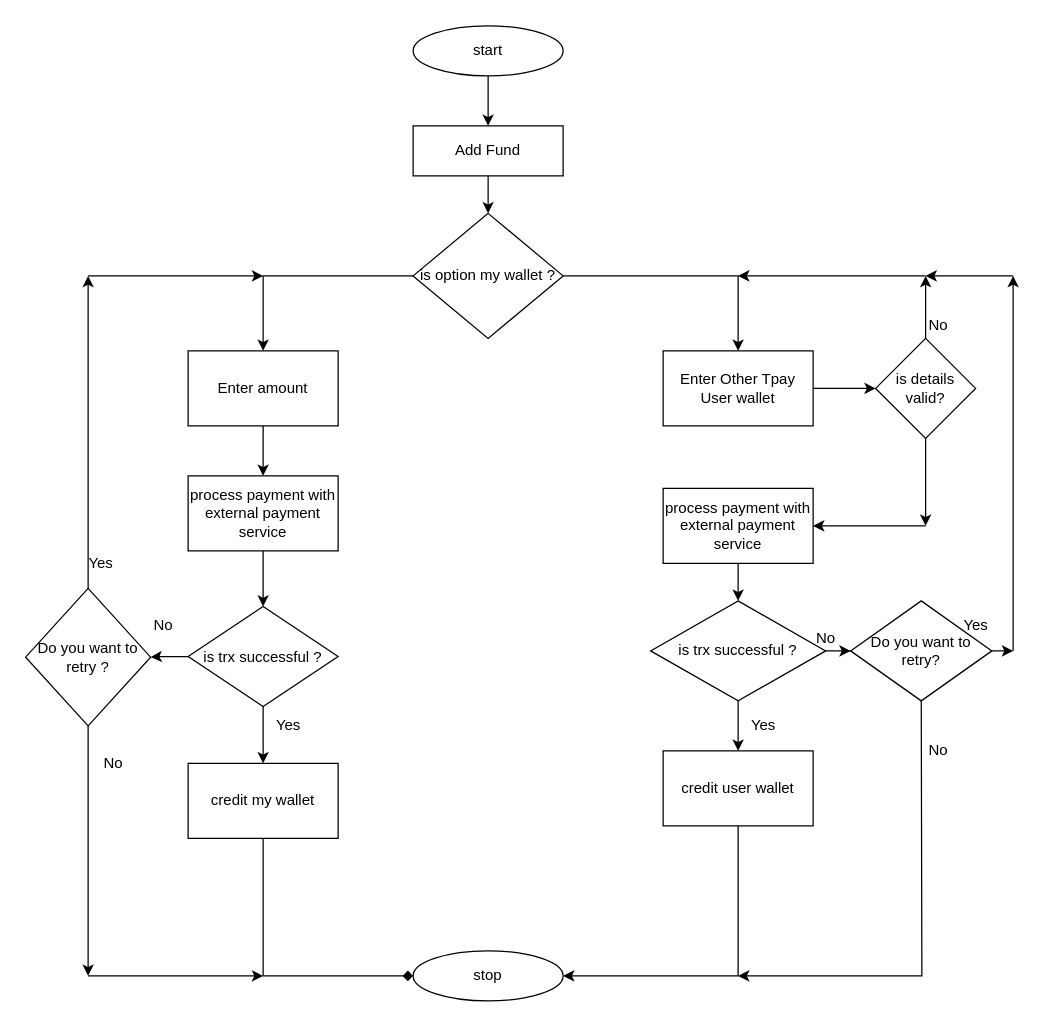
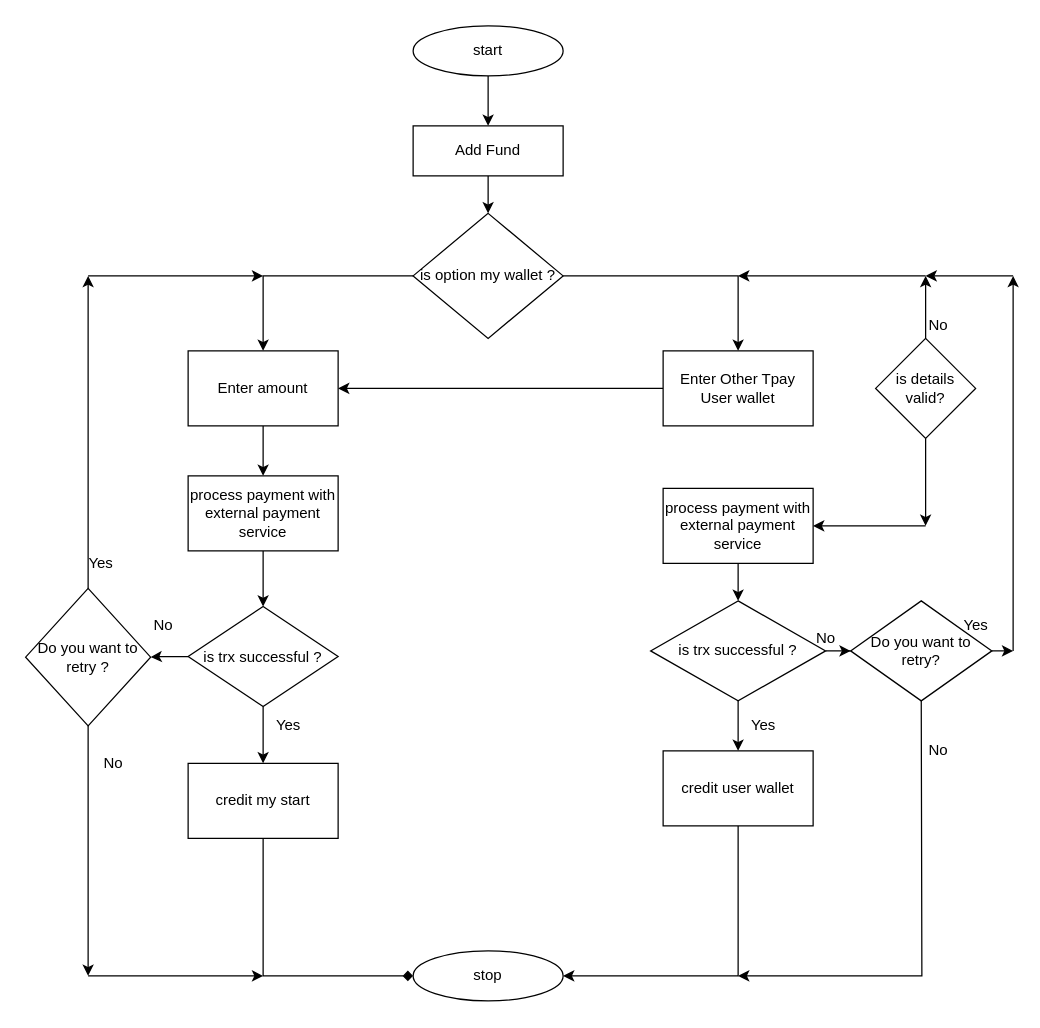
edge "Enter Other Tpay User wallet" -> "is details valid?": now "Enter Other Tpay User wallet" -> "Enter amount"
node "credit my wallet": label "credit my wallet" -> "credit my start"
